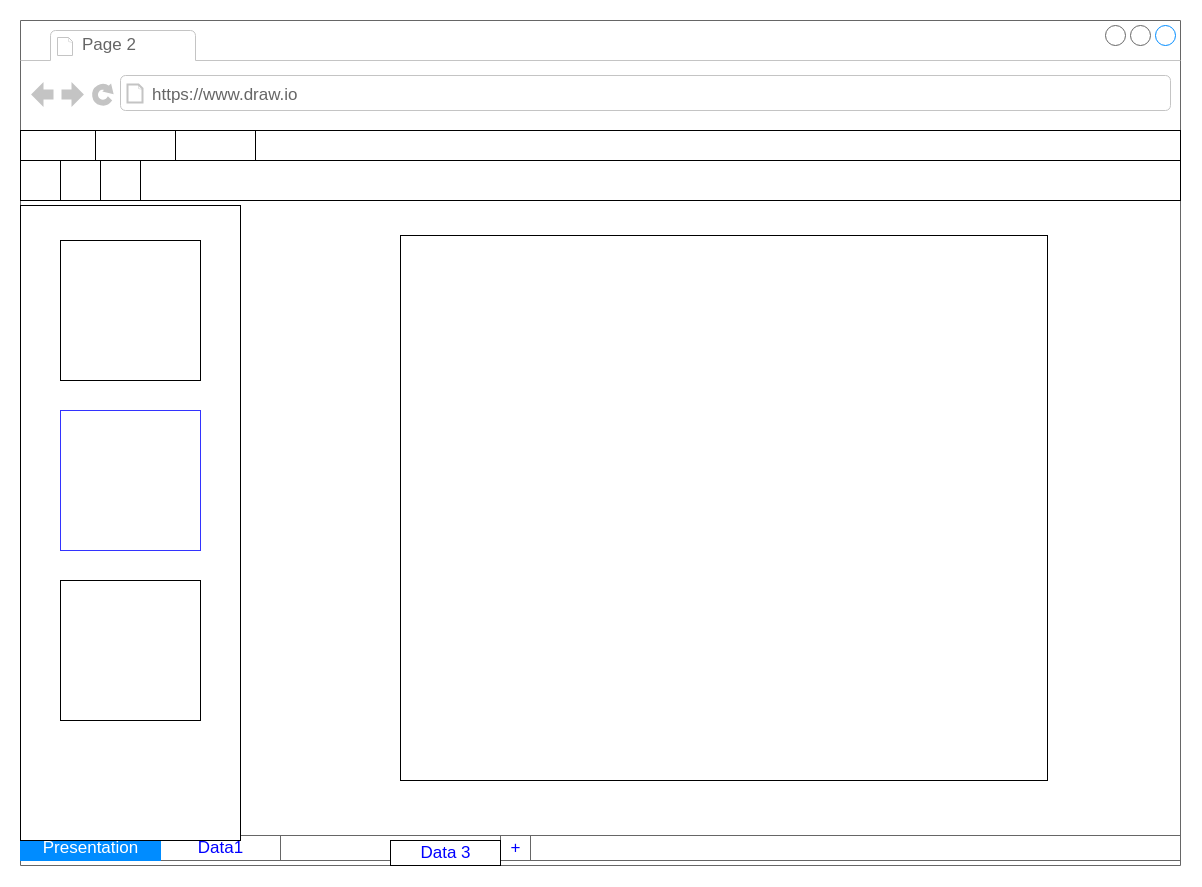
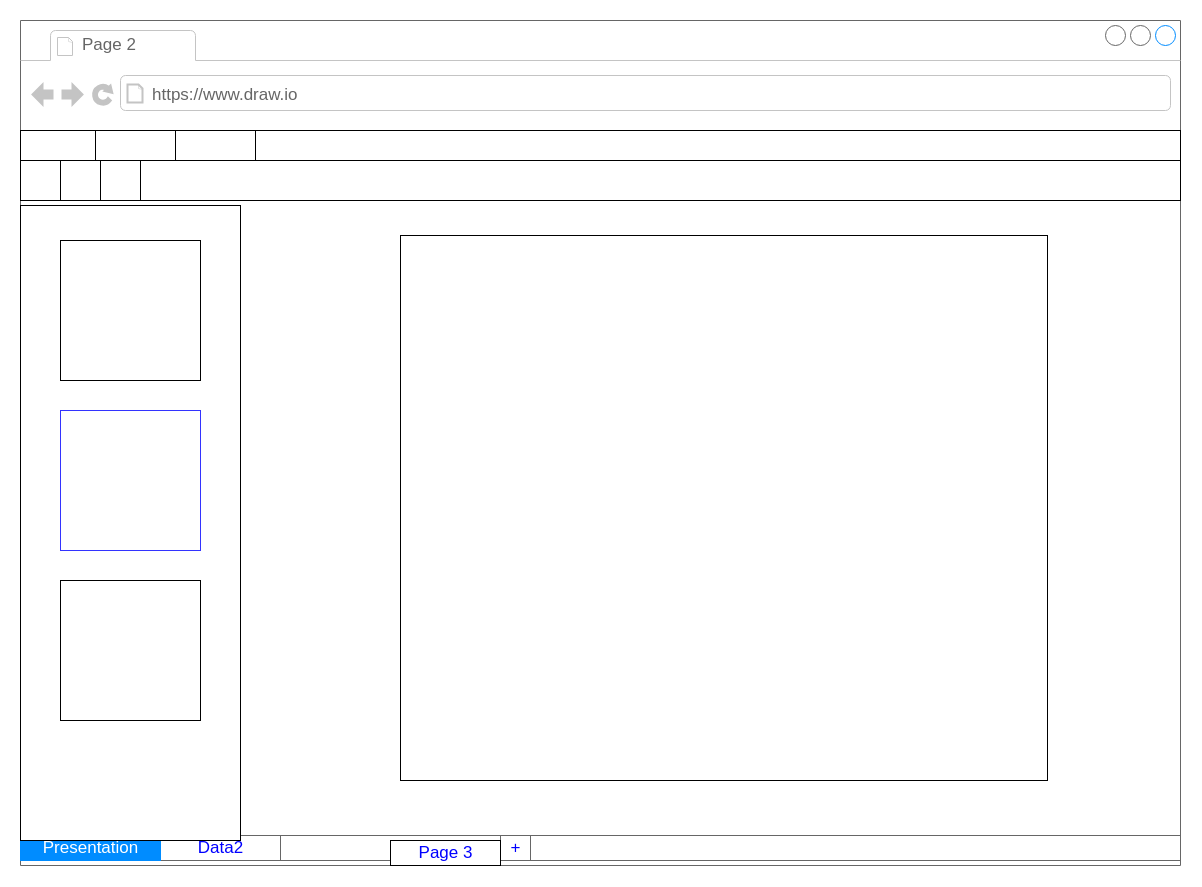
node "Data1": label "Data1" -> "Data2"
node "Data 3": label "Data 3" -> "Page 3"
